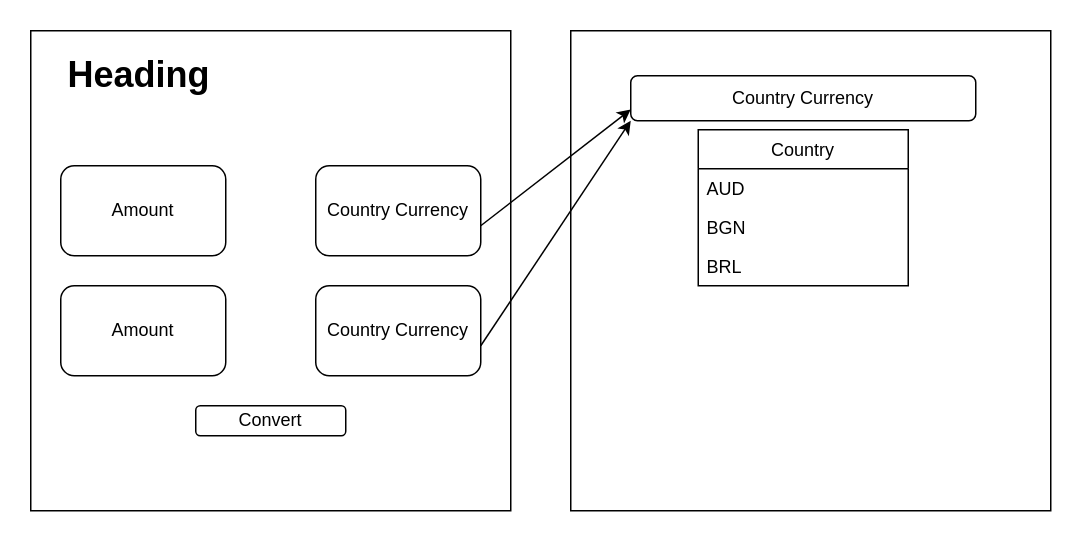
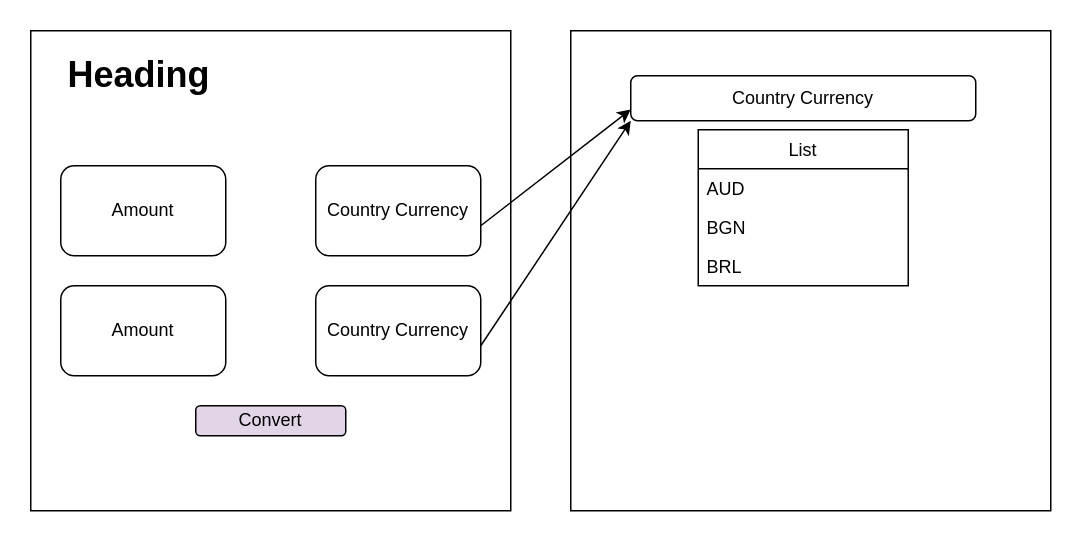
node "Country": label "Country" -> "List"
node "Convert": fillcolor #ffffff -> #e1d5e7
